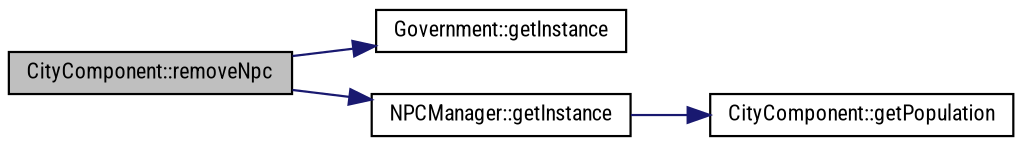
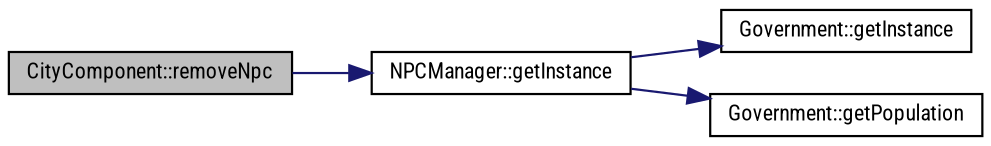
edge "CityComponent::removeNpc" -> "Government::getInstance": now "NPCManager::getInstance" -> "Government::getInstance"
node "CityComponent::getPopulation": label "CityComponent::getPopulation" -> "Government::getPopulation"
